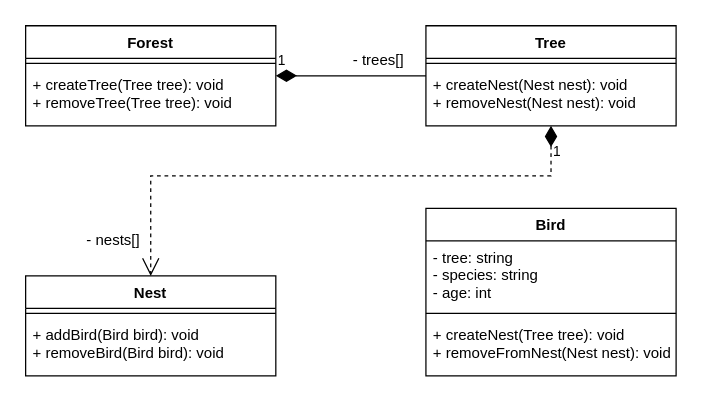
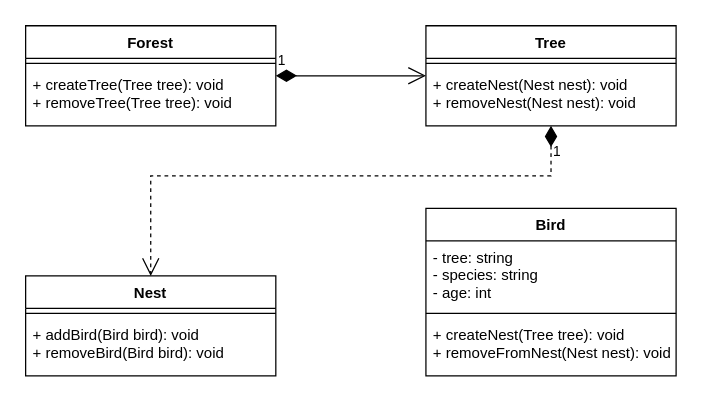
node "- trees[]": removed
edge "Tree" -> "Forest": arrowhead none -> open
node "- nests[]": removed
